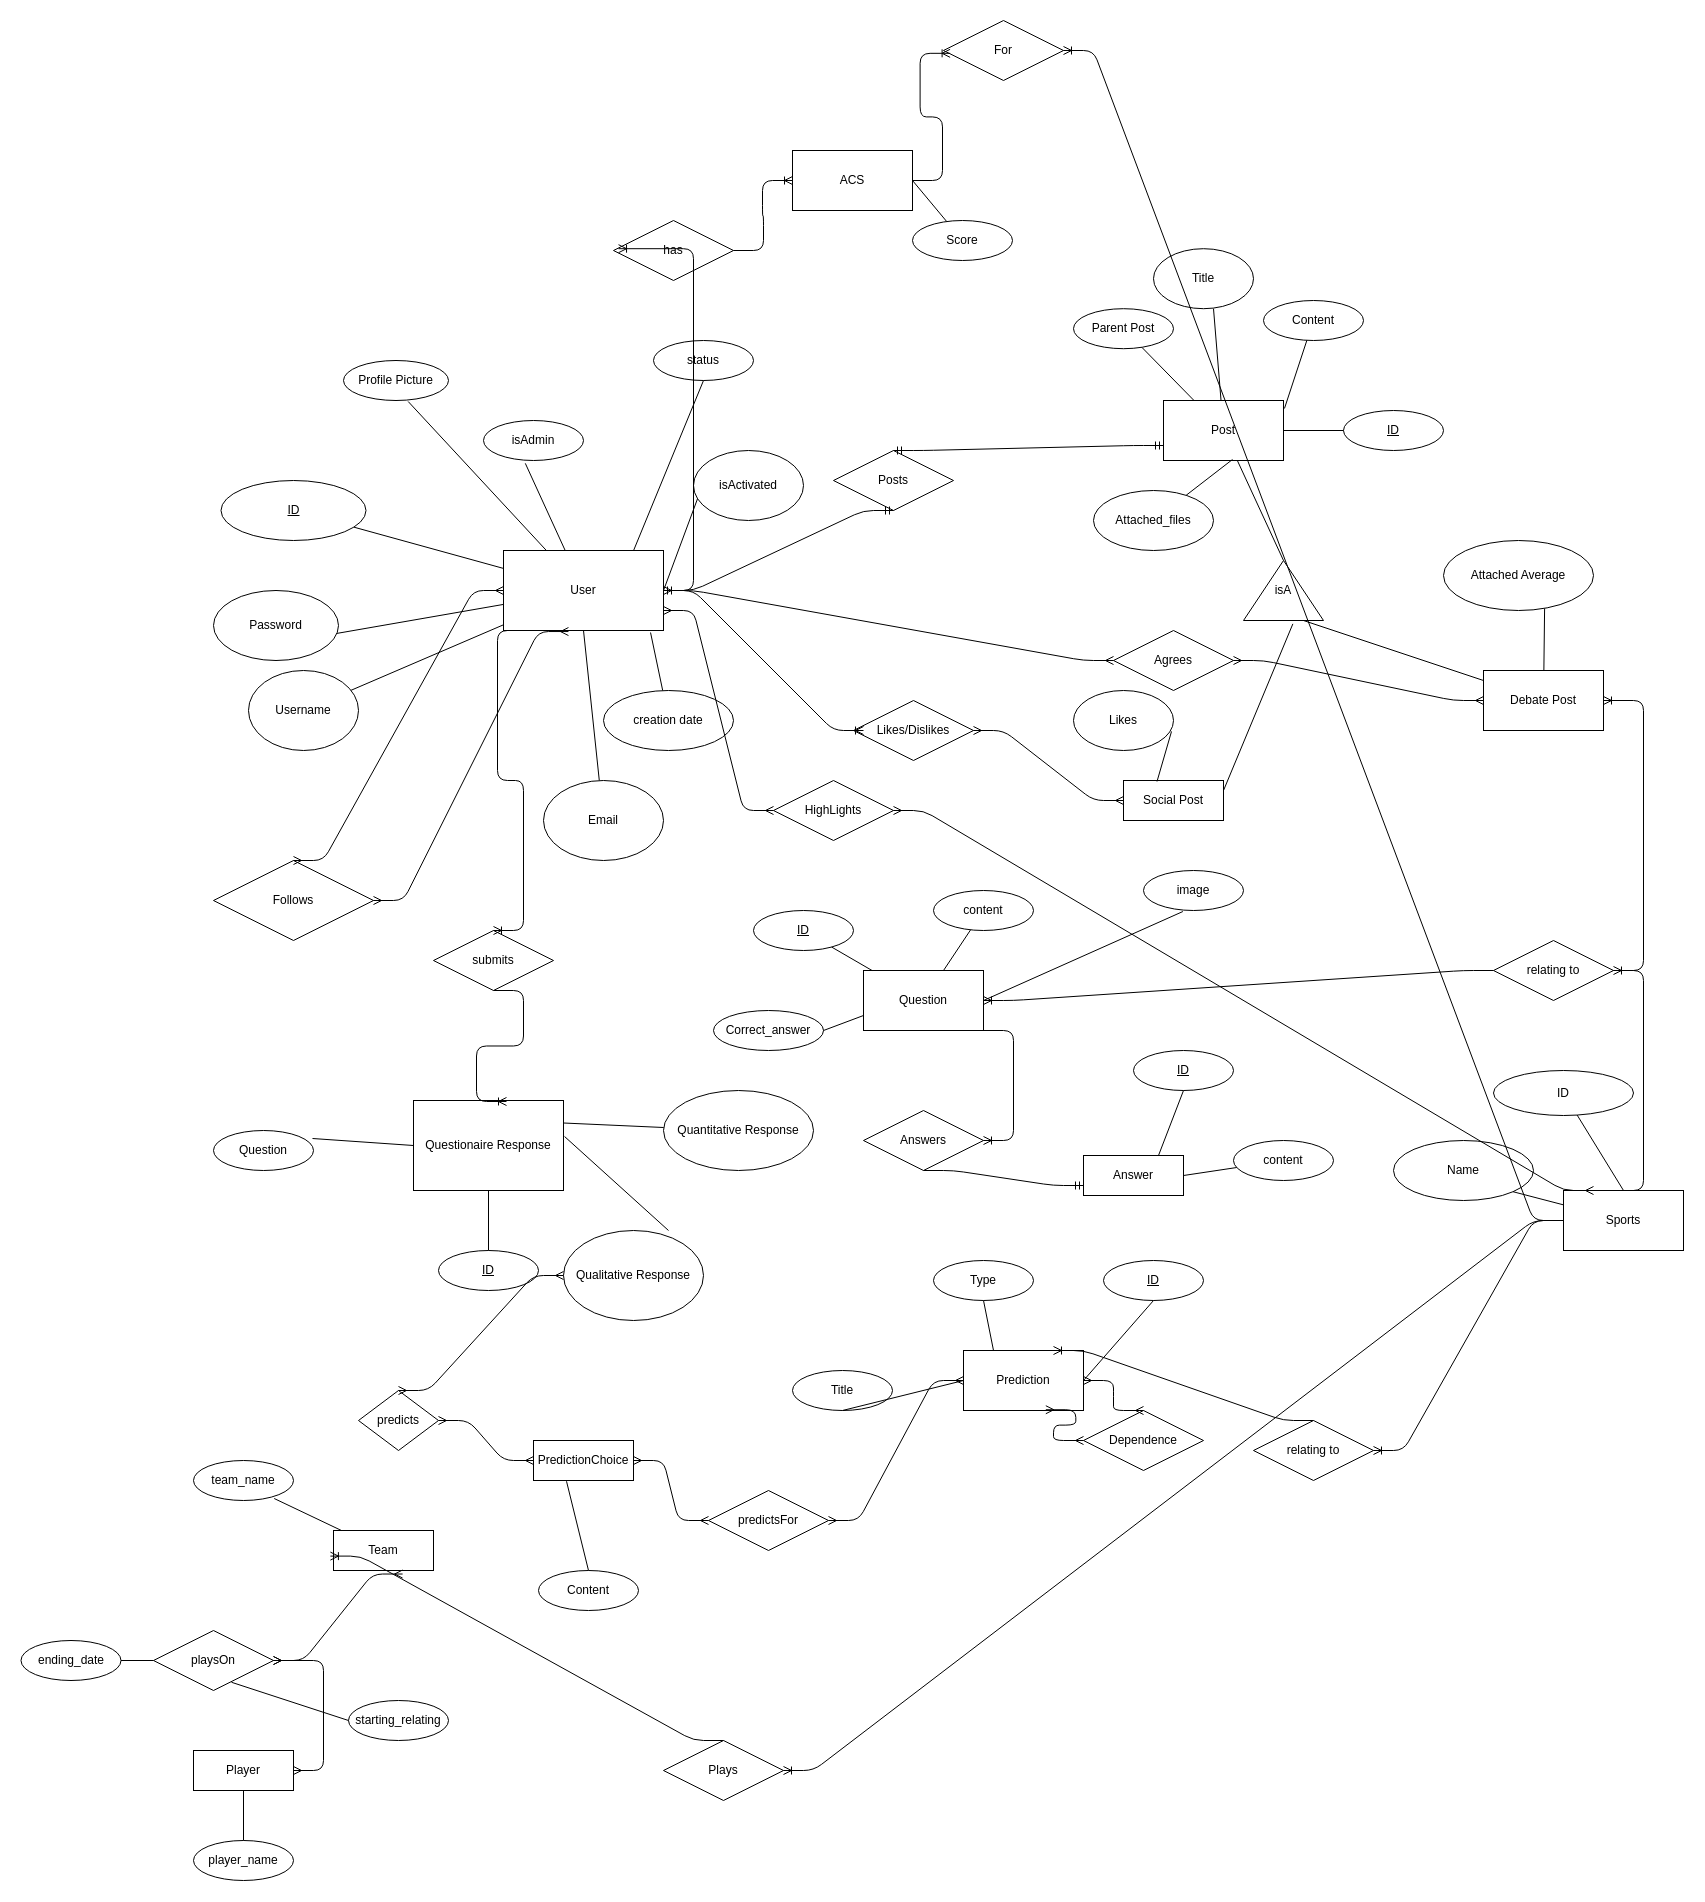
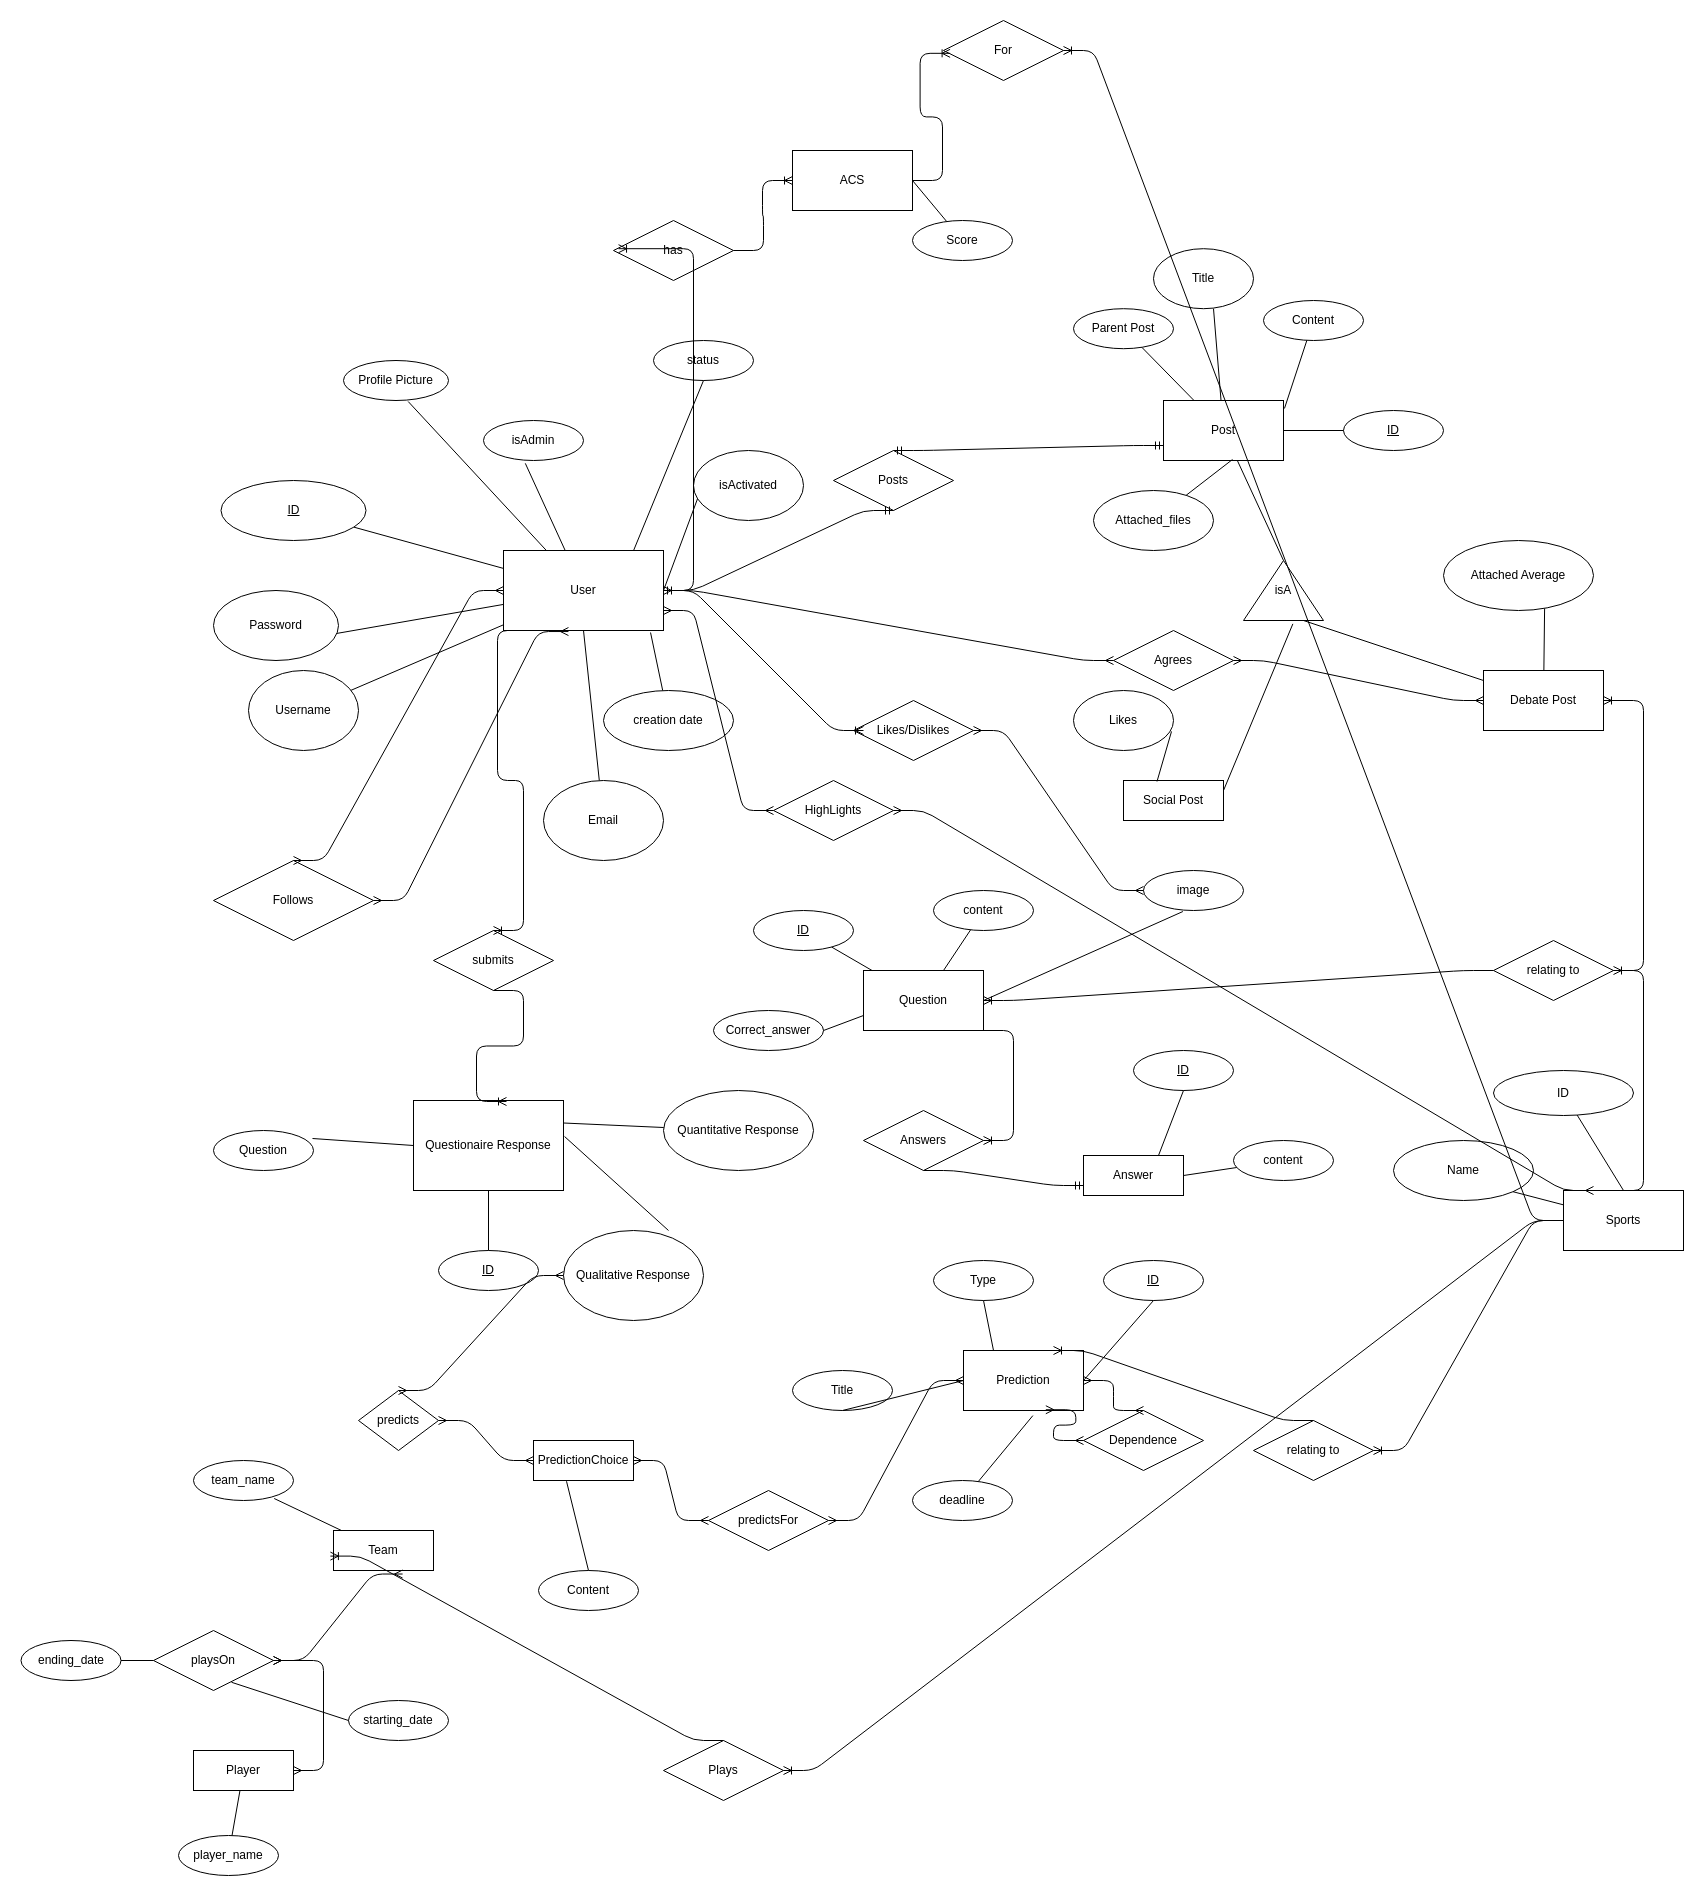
edge "Likes/Dislikes" -- "Social Post": now "Likes/Dislikes" -- "image"
edge "Prediction" -- "deadline": added
node "deadline": added
node "starting_relating": label "starting_relating" -> "starting_date"
node "player_name": moved (244, 1861) -> (229, 1856)
